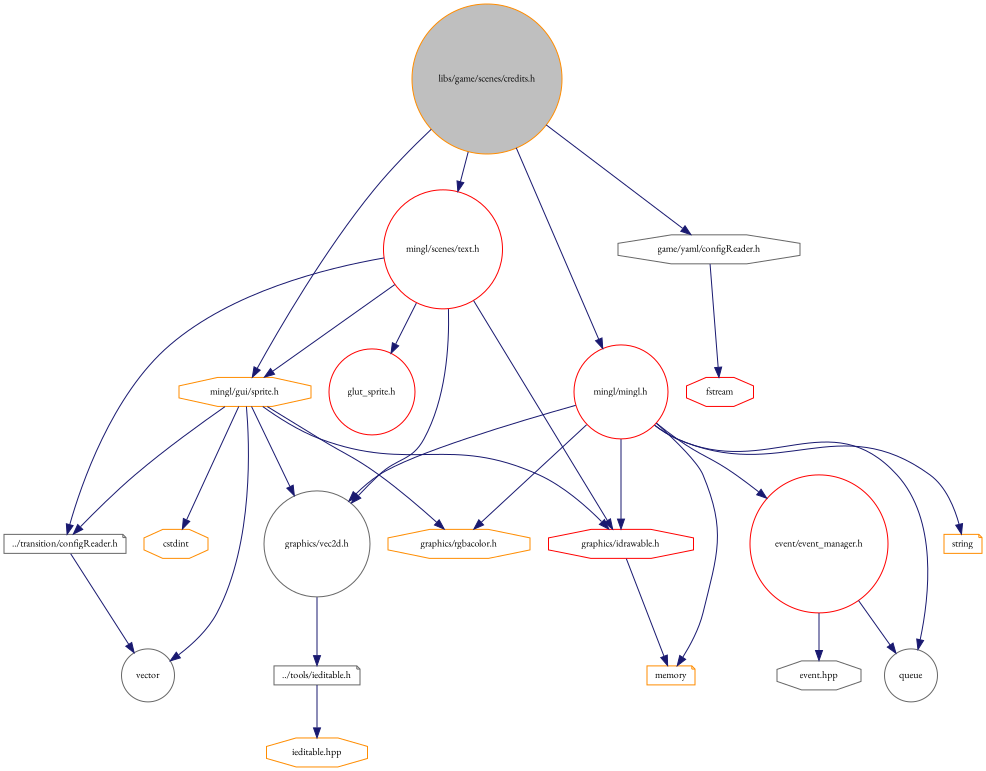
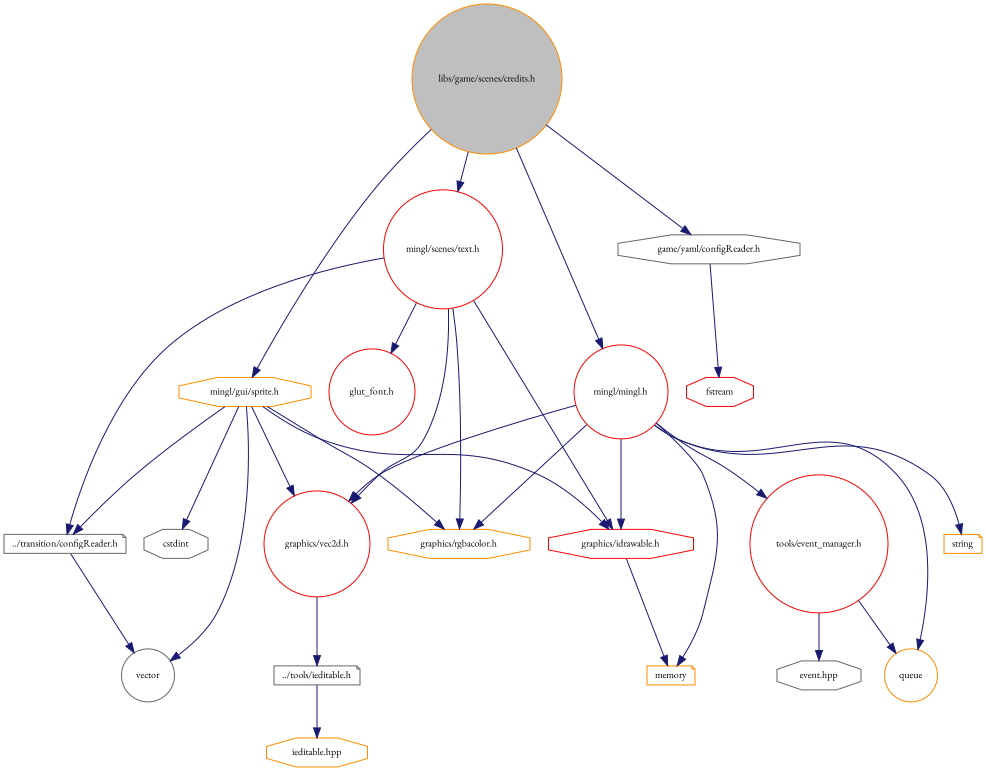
edge "mingl/scenes/text.h" -> "mingl/gui/sprite.h": now "mingl/scenes/text.h" -> "graphics/rgbacolor.h"
node "glut_sprite.h": label "glut_sprite.h" -> "glut_font.h"
node "cstdint": color darkorange -> gray40
node "graphics/vec2d.h": color gray40 -> red
node "event/event_manager.h": label "event/event_manager.h" -> "tools/event_manager.h"
node "queue": color gray40 -> darkorange
